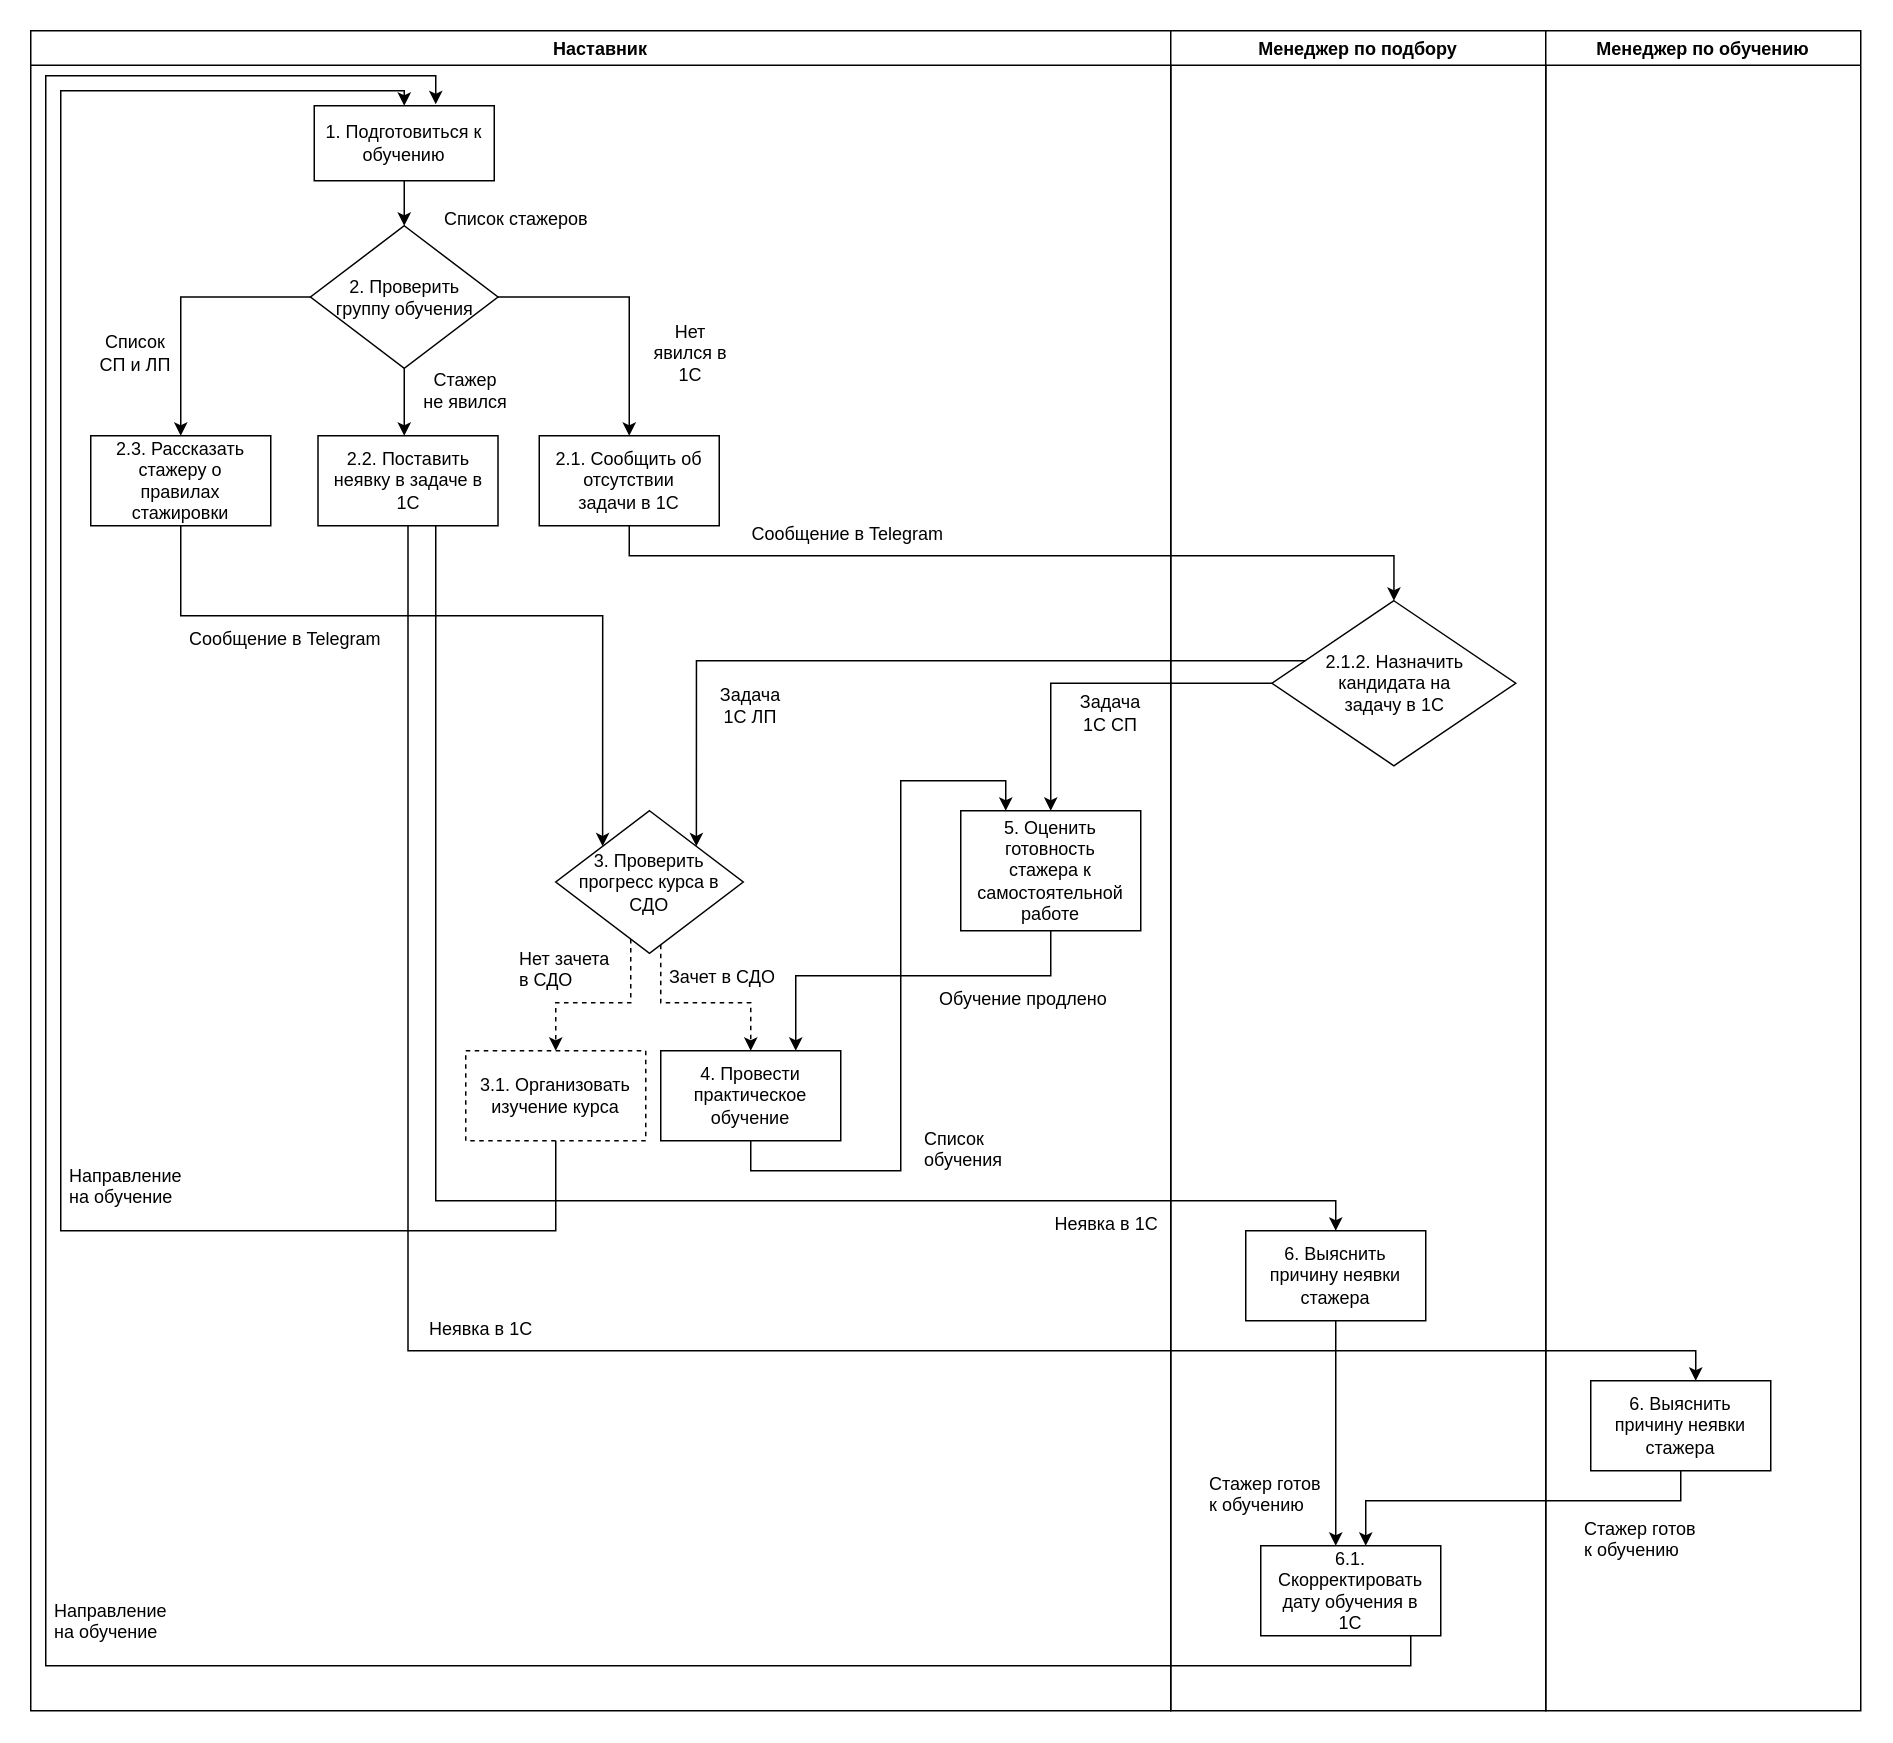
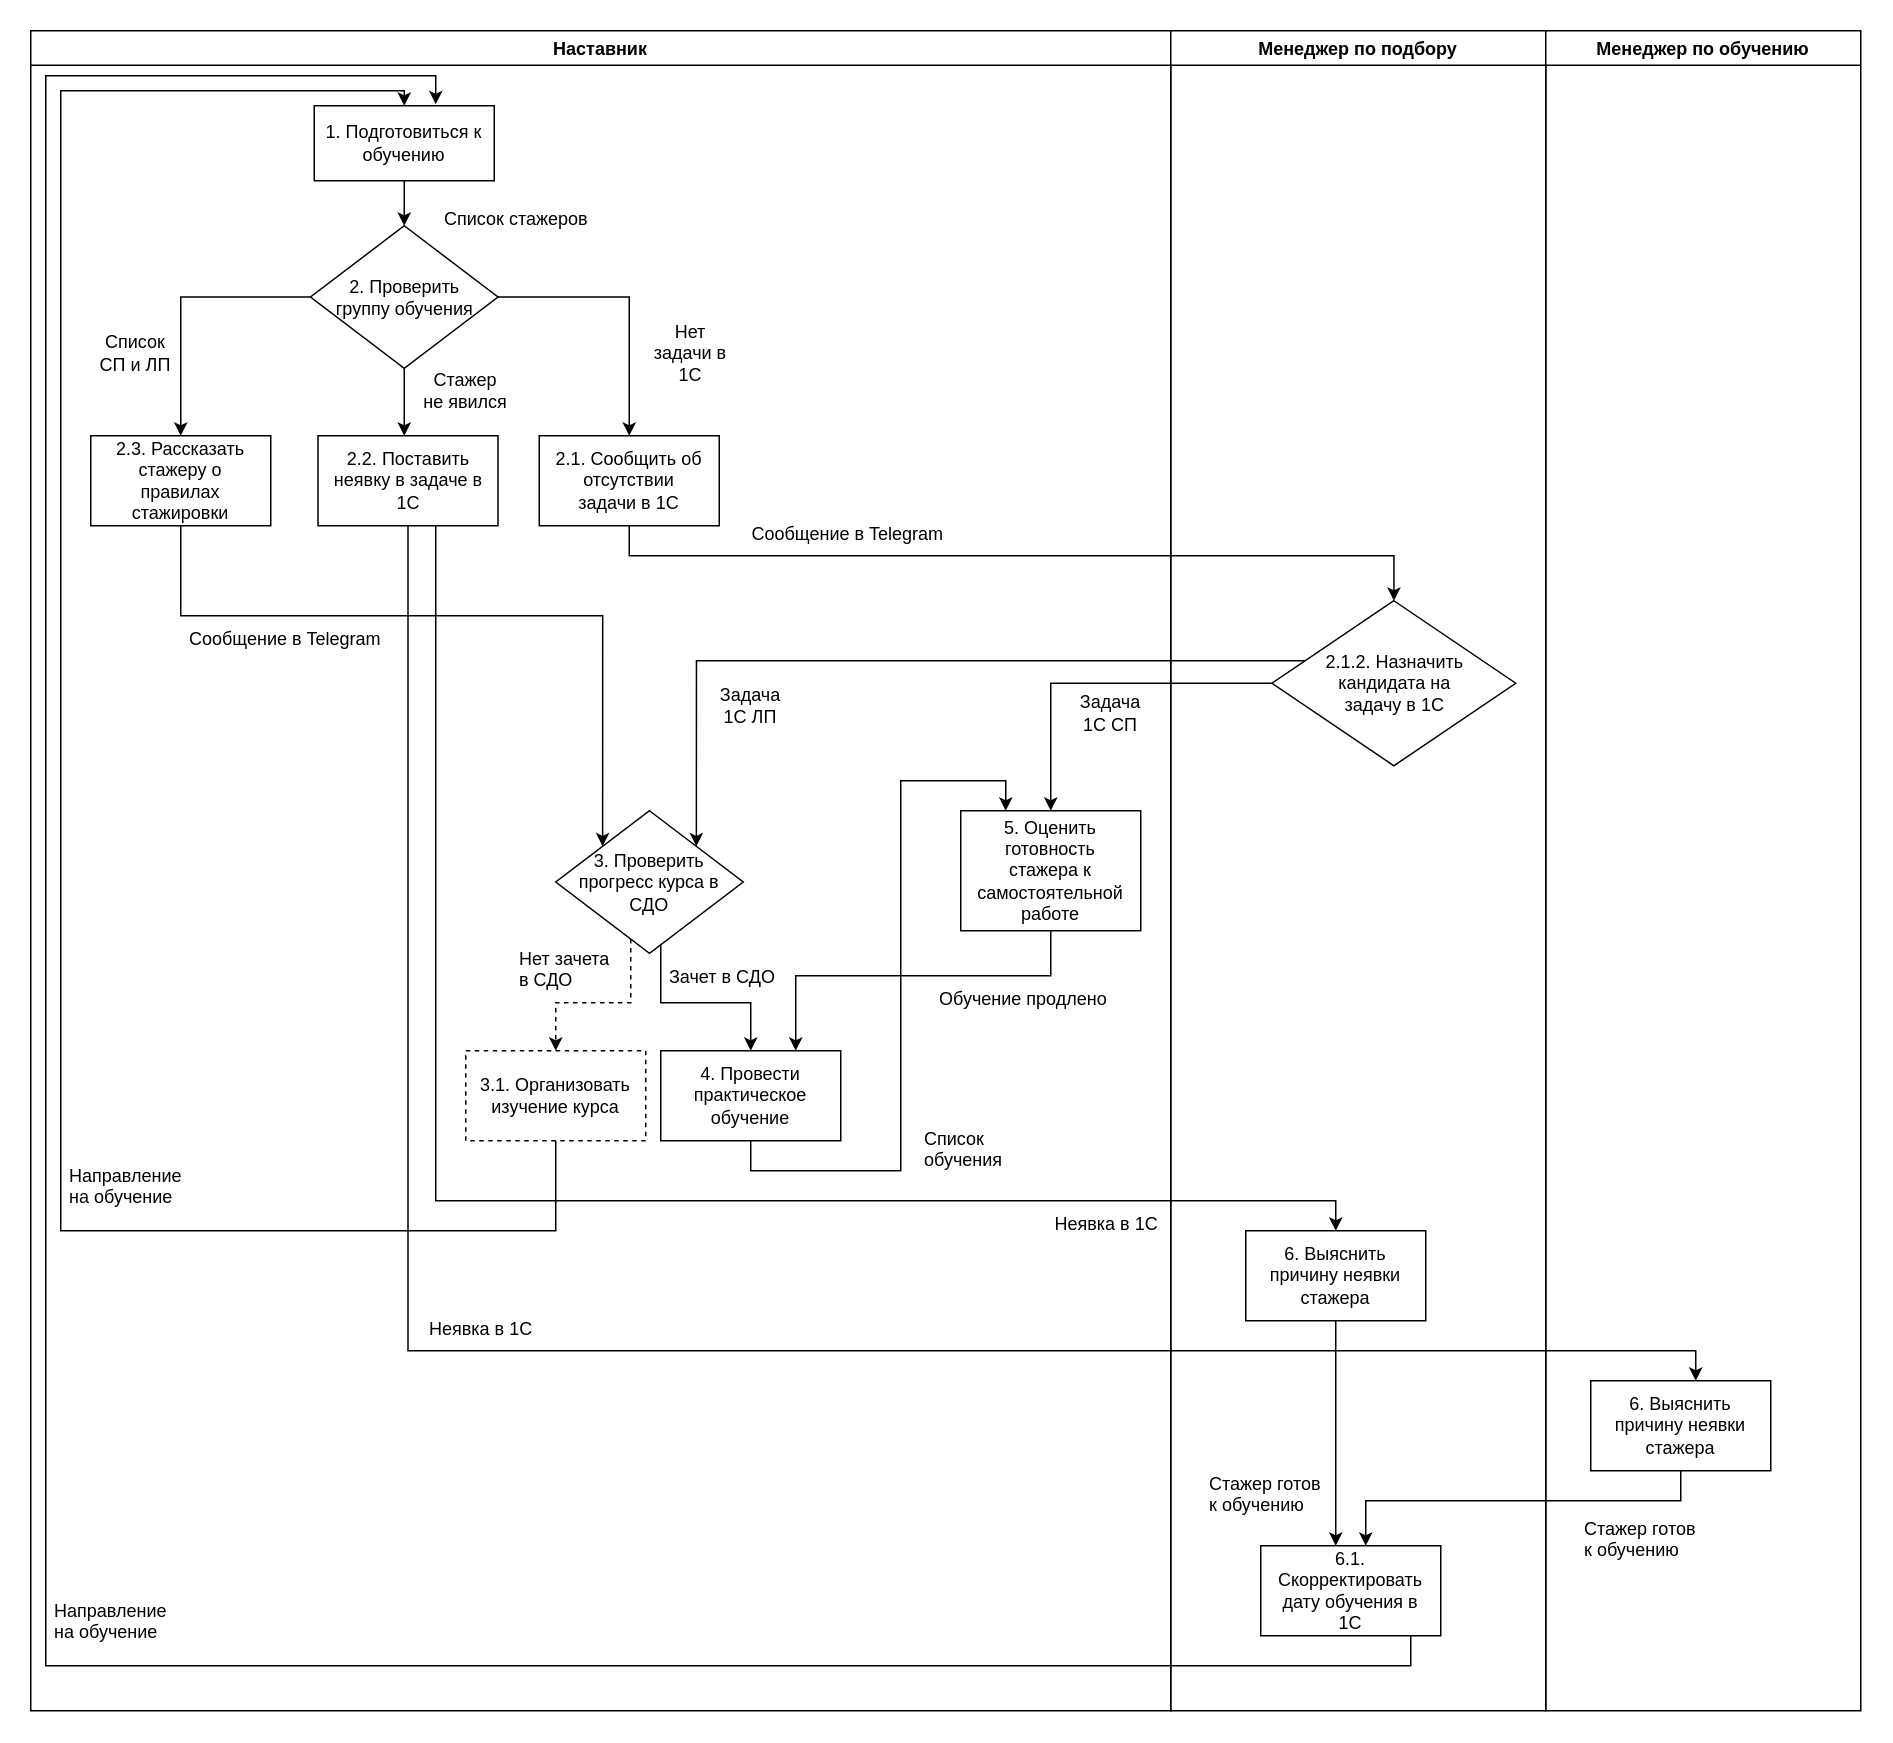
node "Нет явился в 1C": label "Нет явился в 1C" -> "Нет задачи в 1C"
edge "3. Проверить прогресс курса в СДО" -> "4. Провести практическое обучение": style dashed -> solid
